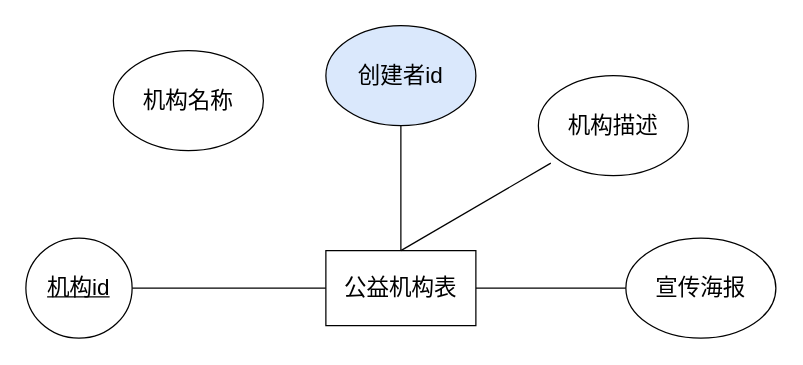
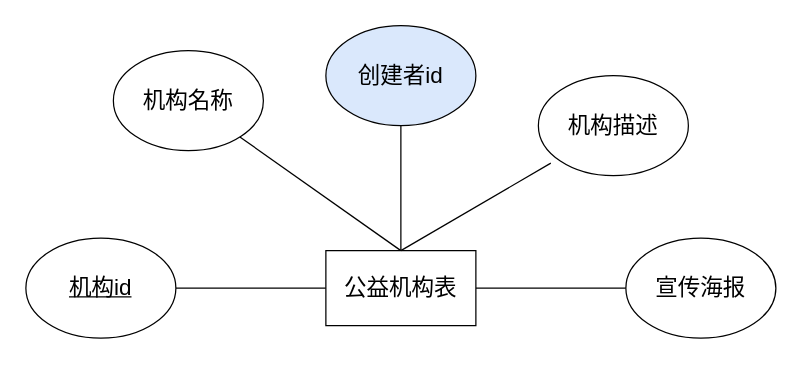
edge "机构名称" -- "公益机构表": added
node "机构id": size 106x100 -> 150x100
